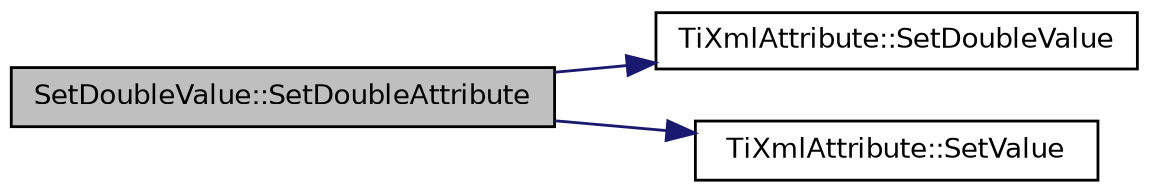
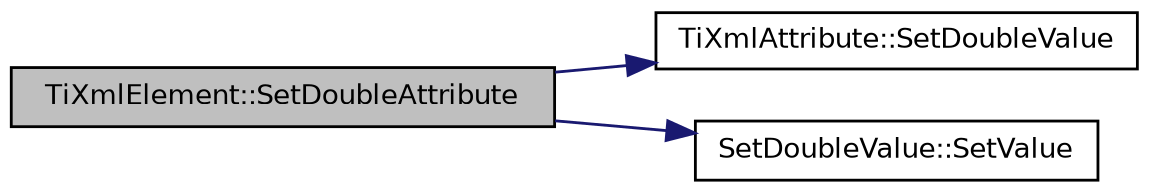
node "SetDoubleValue::SetDoubleAttribute": label "SetDoubleValue::SetDoubleAttribute" -> "TiXmlElement::SetDoubleAttribute"
node "TiXmlAttribute::SetValue": label "TiXmlAttribute::SetValue" -> "SetDoubleValue::SetValue"
